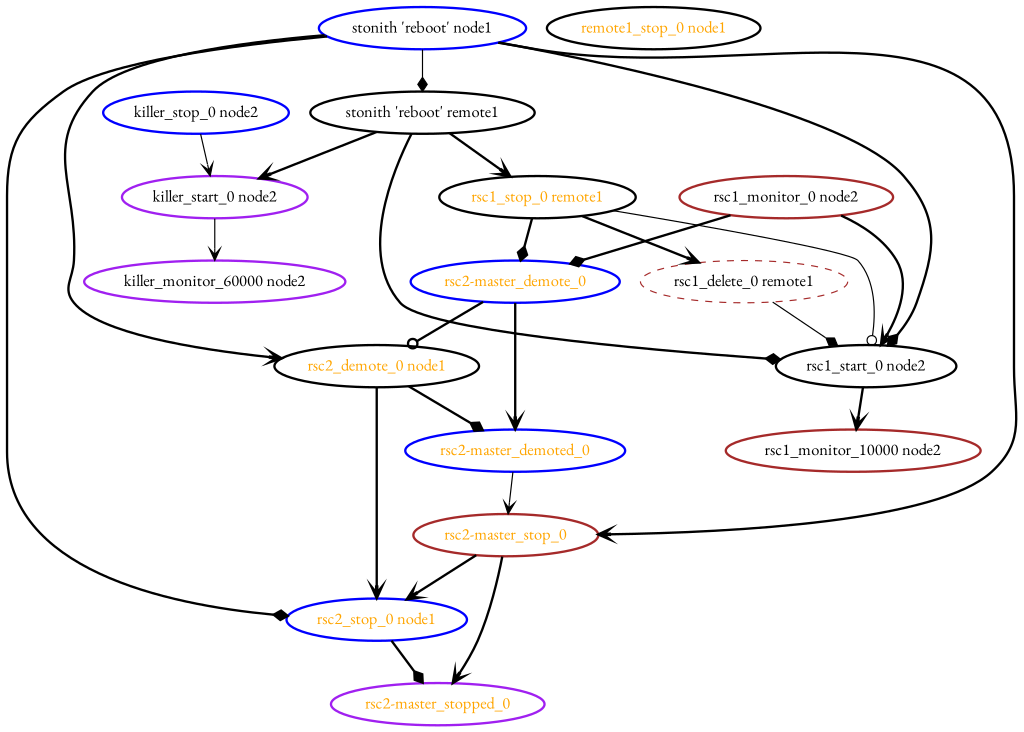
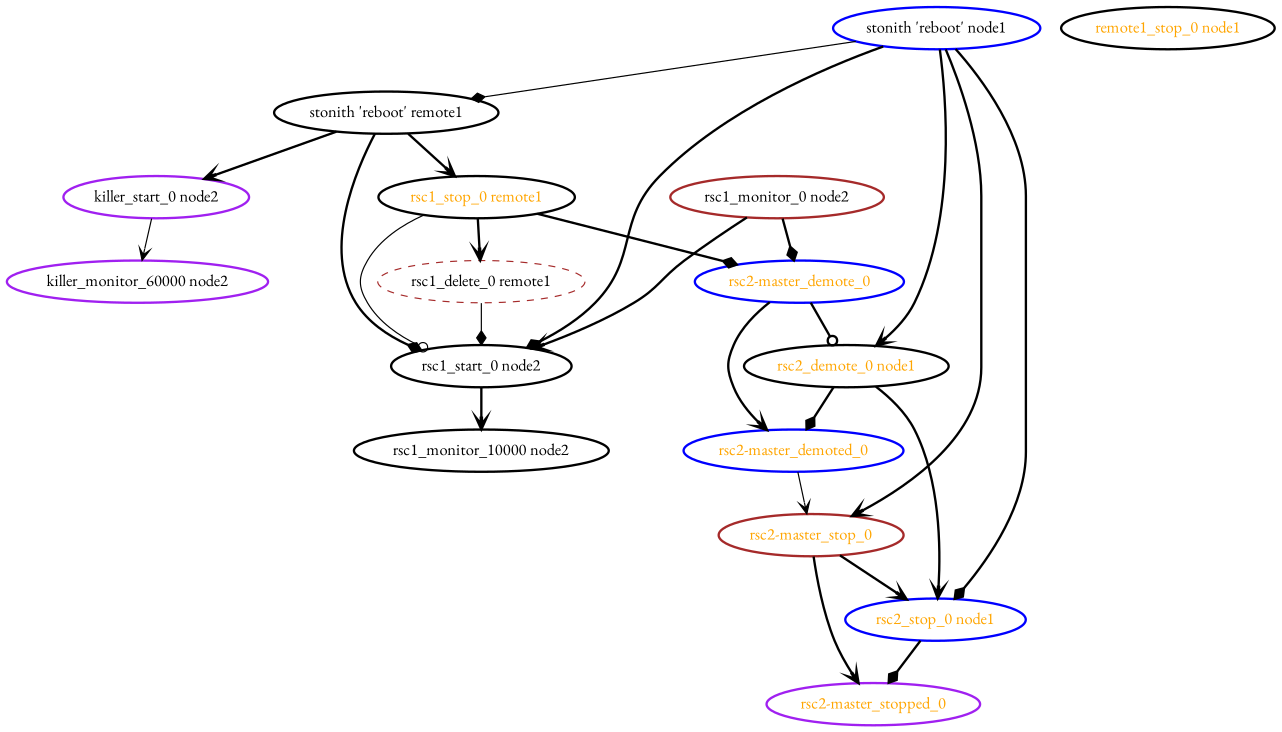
node "killer_stop_0 node2": removed
node "rsc1_monitor_10000 node2": color brown -> black
